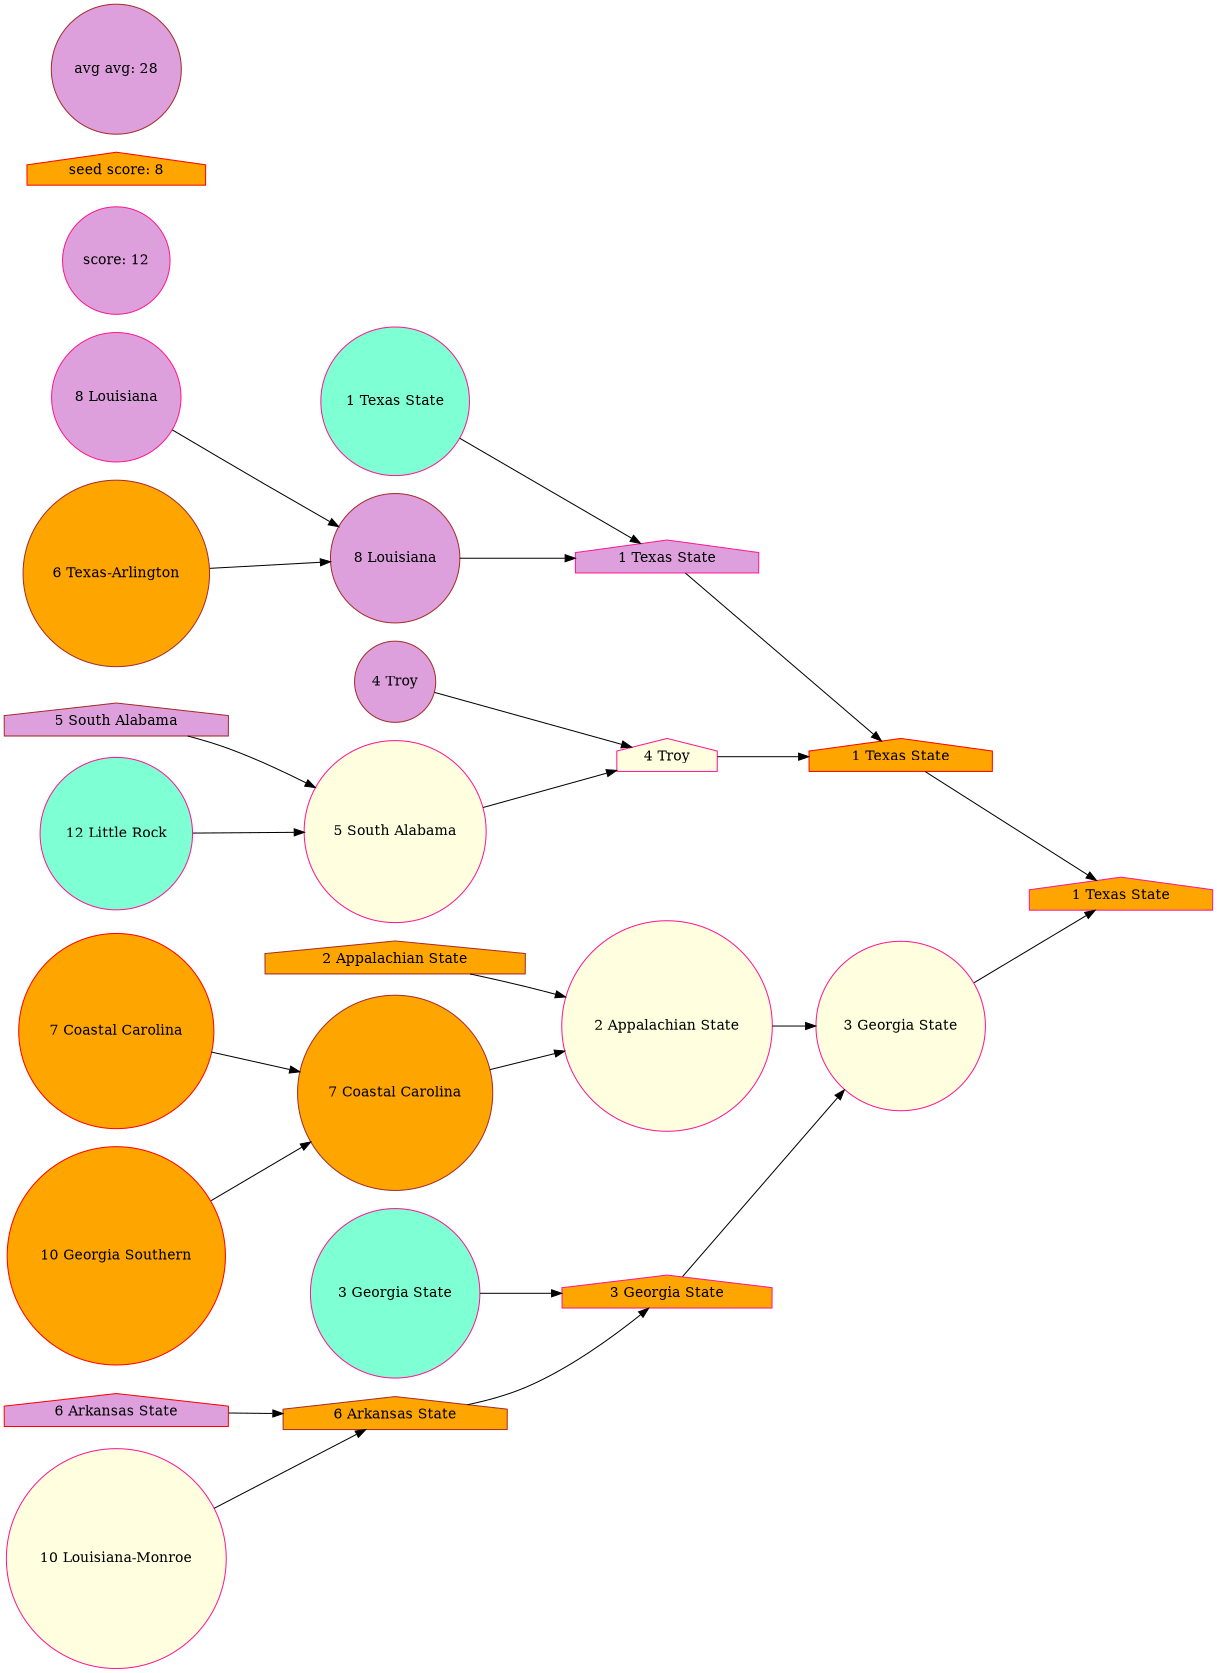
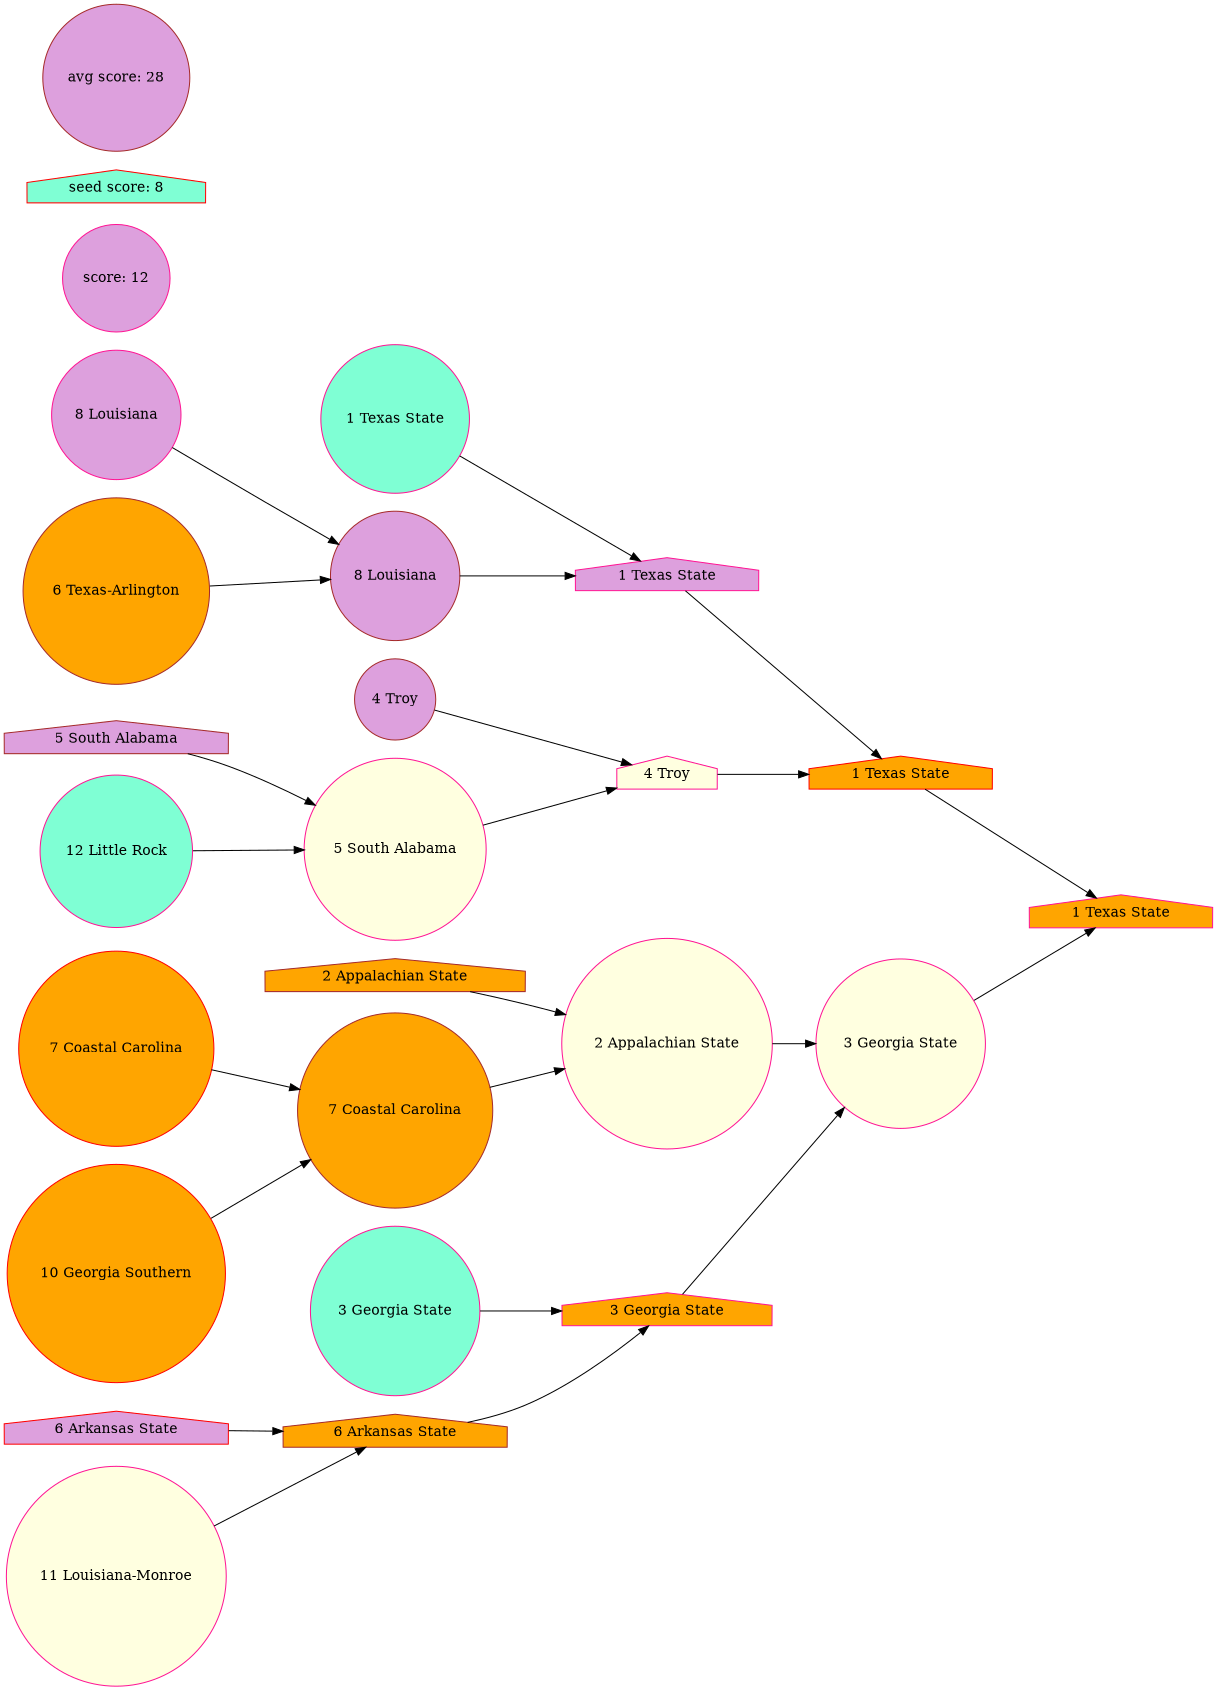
node "avg avg: 28": label "avg avg: 28" -> "avg score: 28"
node "seed score: 8": fillcolor orange -> aquamarine
node "10 Louisiana-Monroe": label "10 Louisiana-Monroe" -> "11 Louisiana-Monroe"
